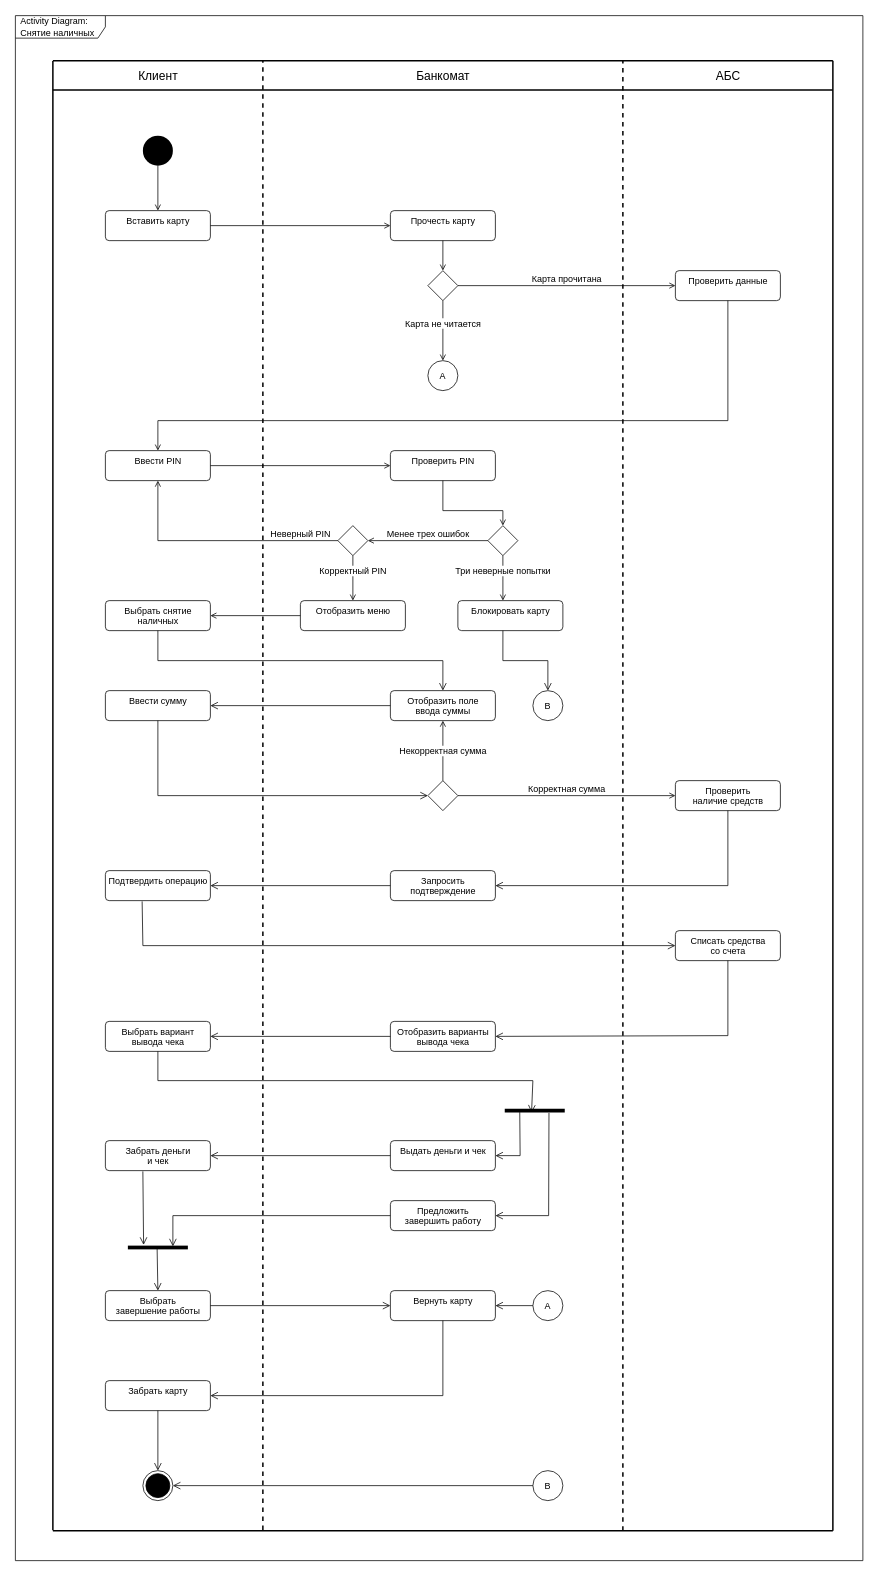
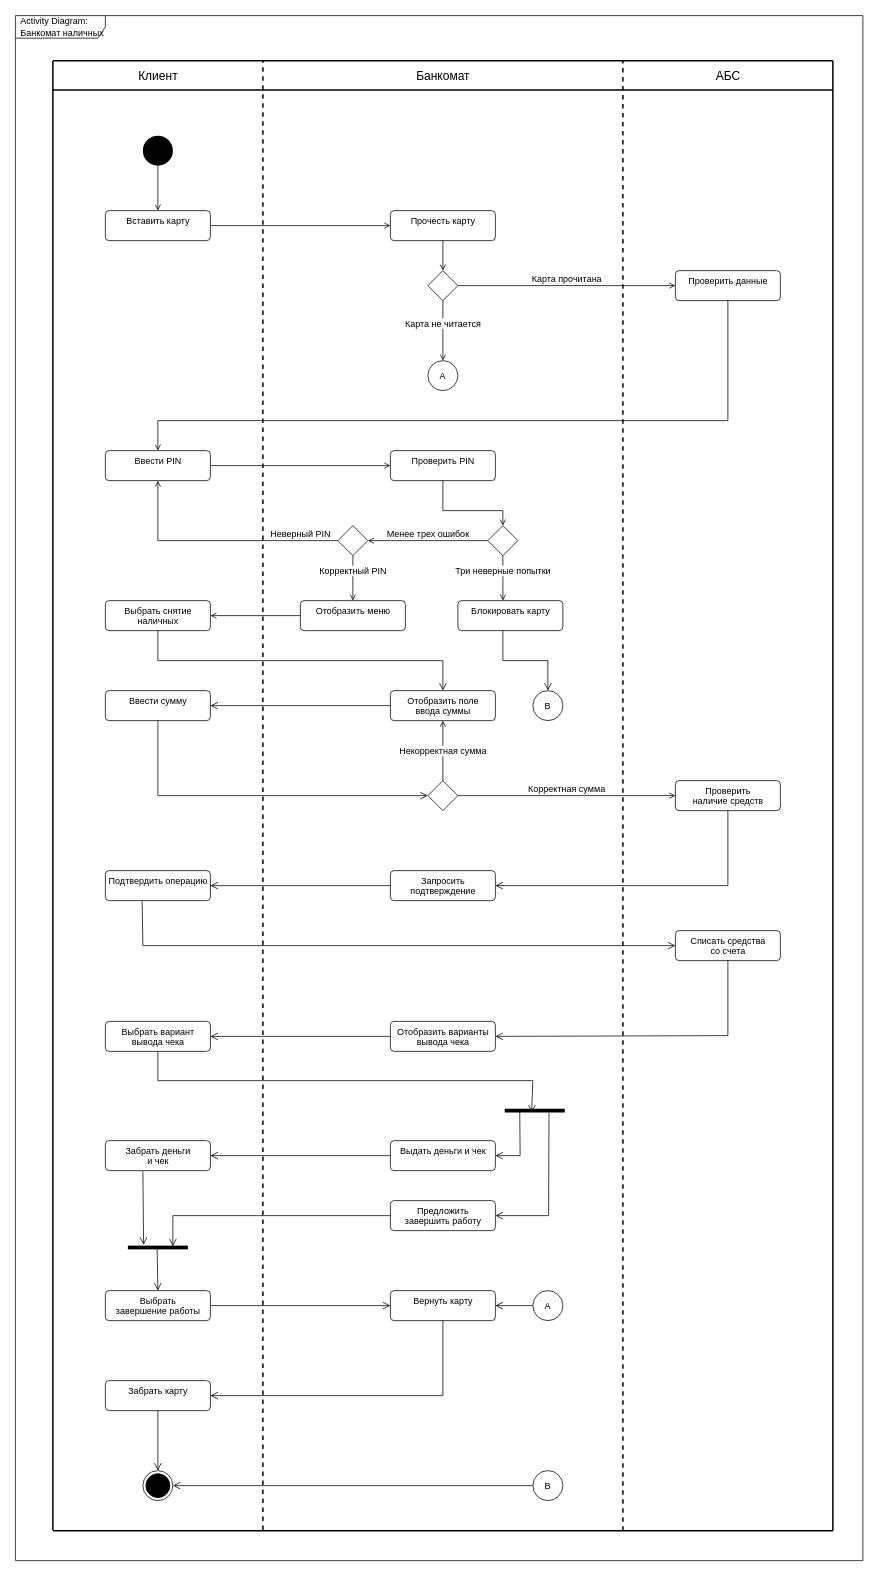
node "Activity Diagram: Снятие наличных": label "Activity Diagram: Снятие наличных" -> "Activity Diagram: Банкомат наличных"
